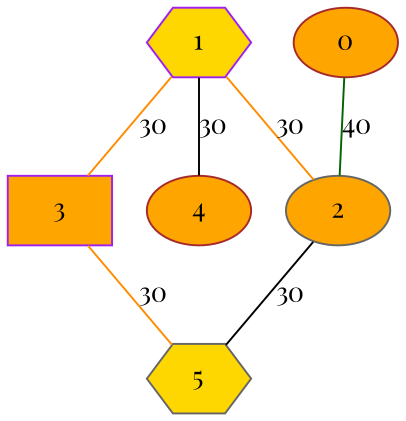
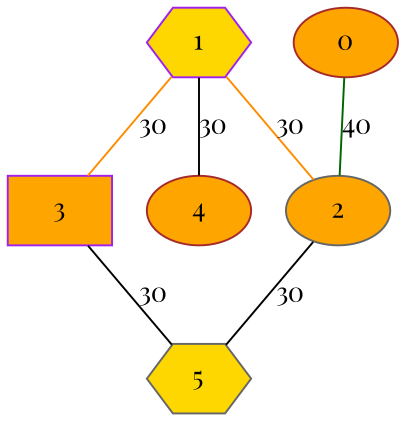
edge "3" -- "5": color darkorange -> black
